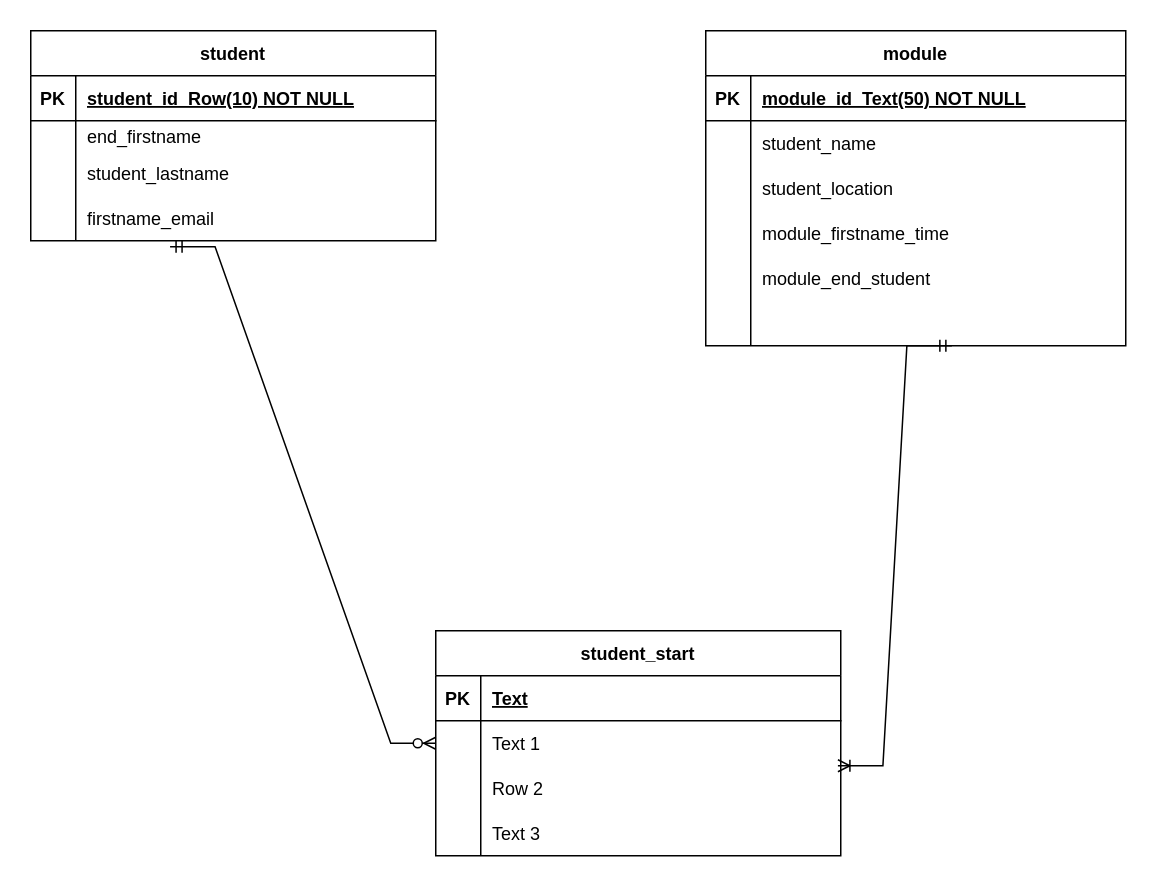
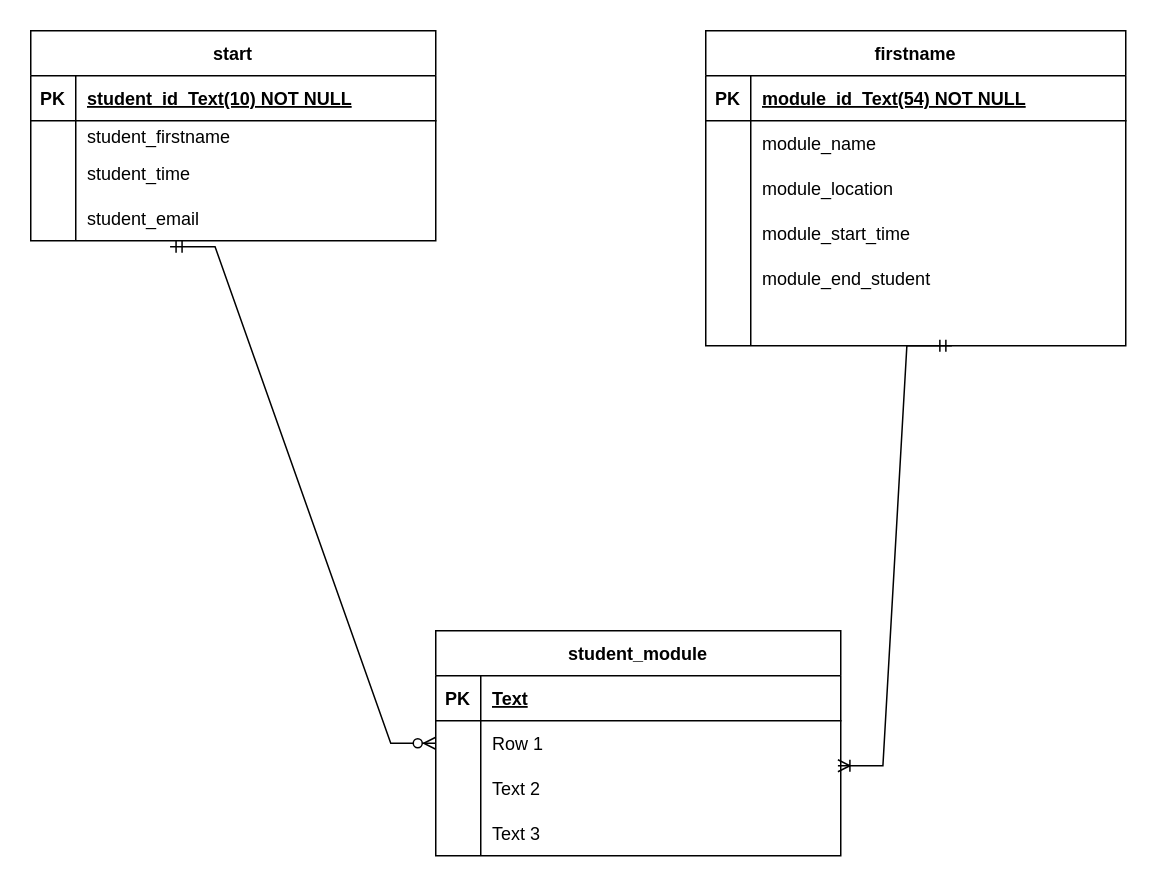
node "student": label "student" -> "start"
node "module": label "module" -> "firstname"
node "student_id_Row(10) NOT NULL": label "student_id_Row(10) NOT NULL" -> "student_id_Text(10) NOT NULL"
node "module_id_Text(50) NOT NULL": label "module_id_Text(50) NOT NULL" -> "module_id_Text(54) NOT NULL"
node "end_firstname": label "end_firstname" -> "student_firstname"
node "student_name": label "student_name" -> "module_name"
node "student_lastname": label "student_lastname" -> "student_time"
node "student_location": label "student_location" -> "module_location"
node "firstname_email": label "firstname_email" -> "student_email"
node "module_firstname_time": label "module_firstname_time" -> "module_start_time"
node "student_start": label "student_start" -> "student_module"
node "Text 1": label "Text 1" -> "Row 1"
node "Row 2": label "Row 2" -> "Text 2"
